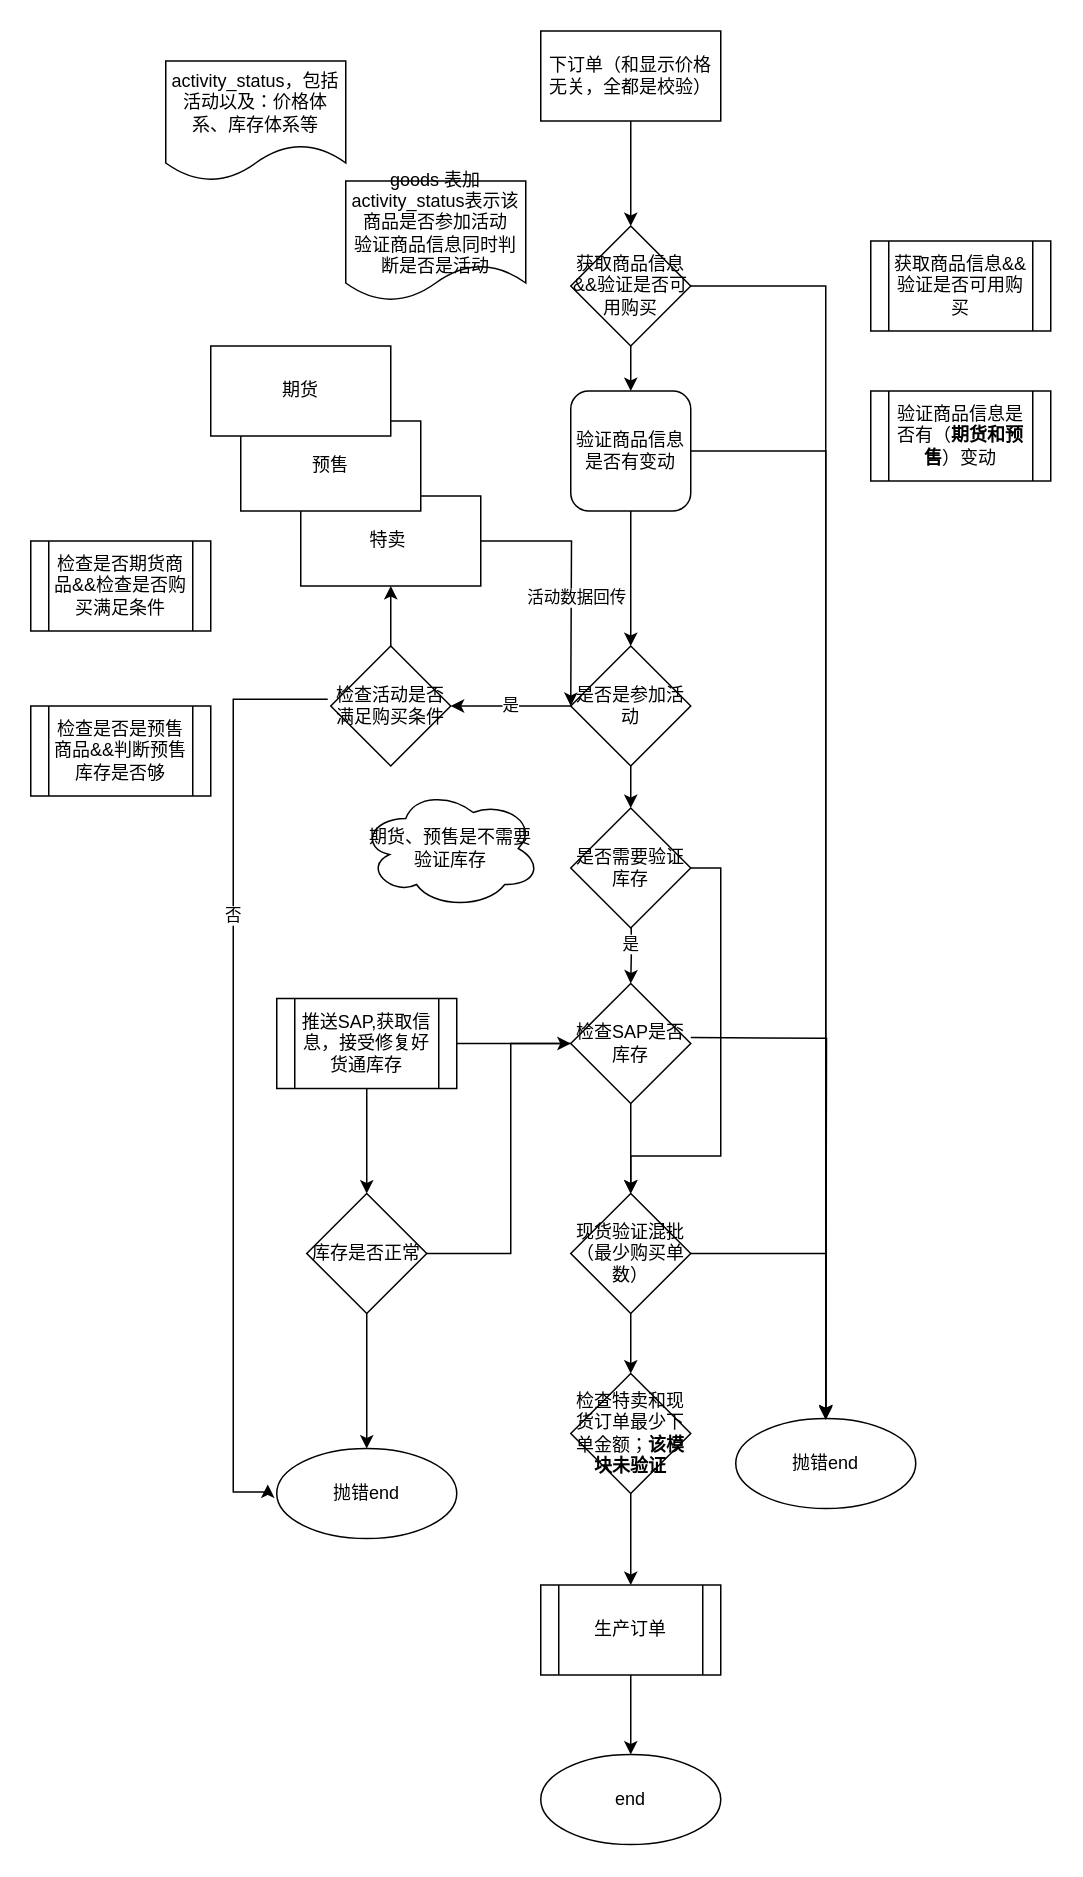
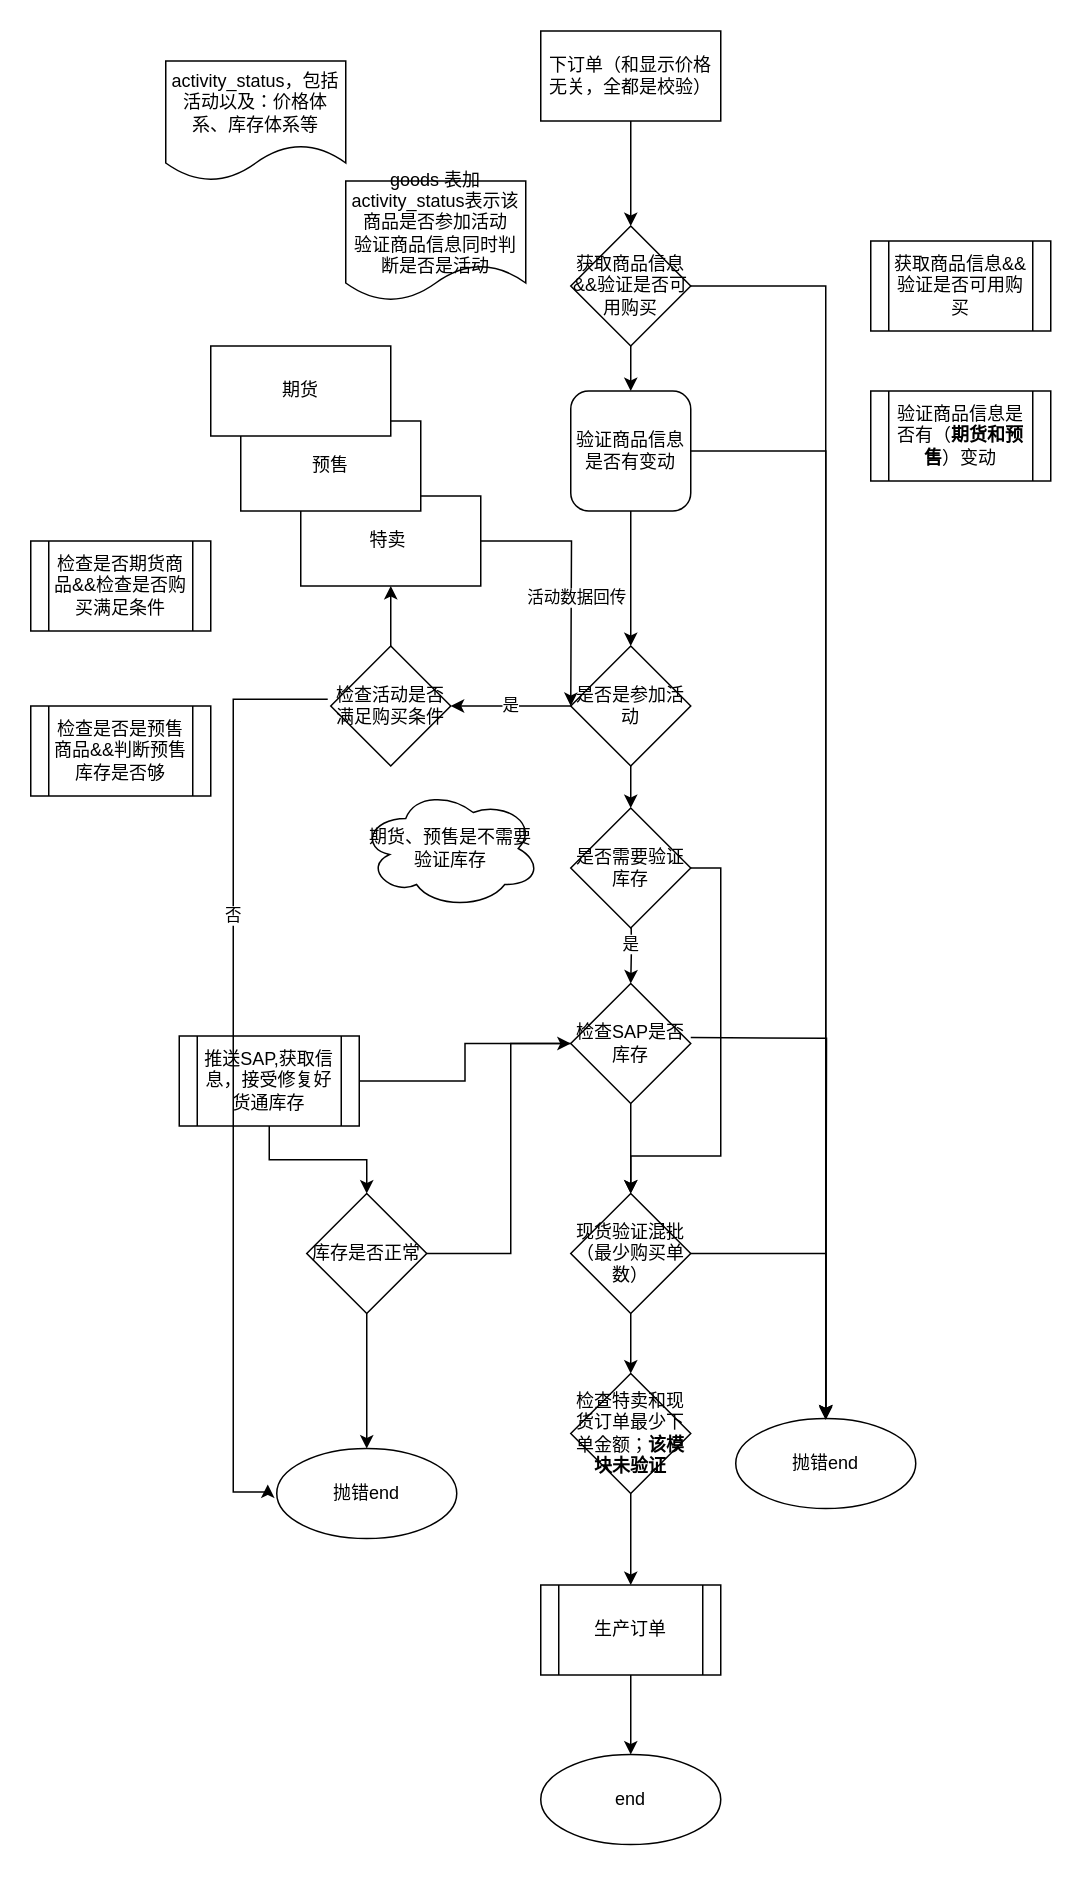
node "推送SAP,获取信息，接受修复好货通库存": moved (367, 1043) -> (269, 1081)
